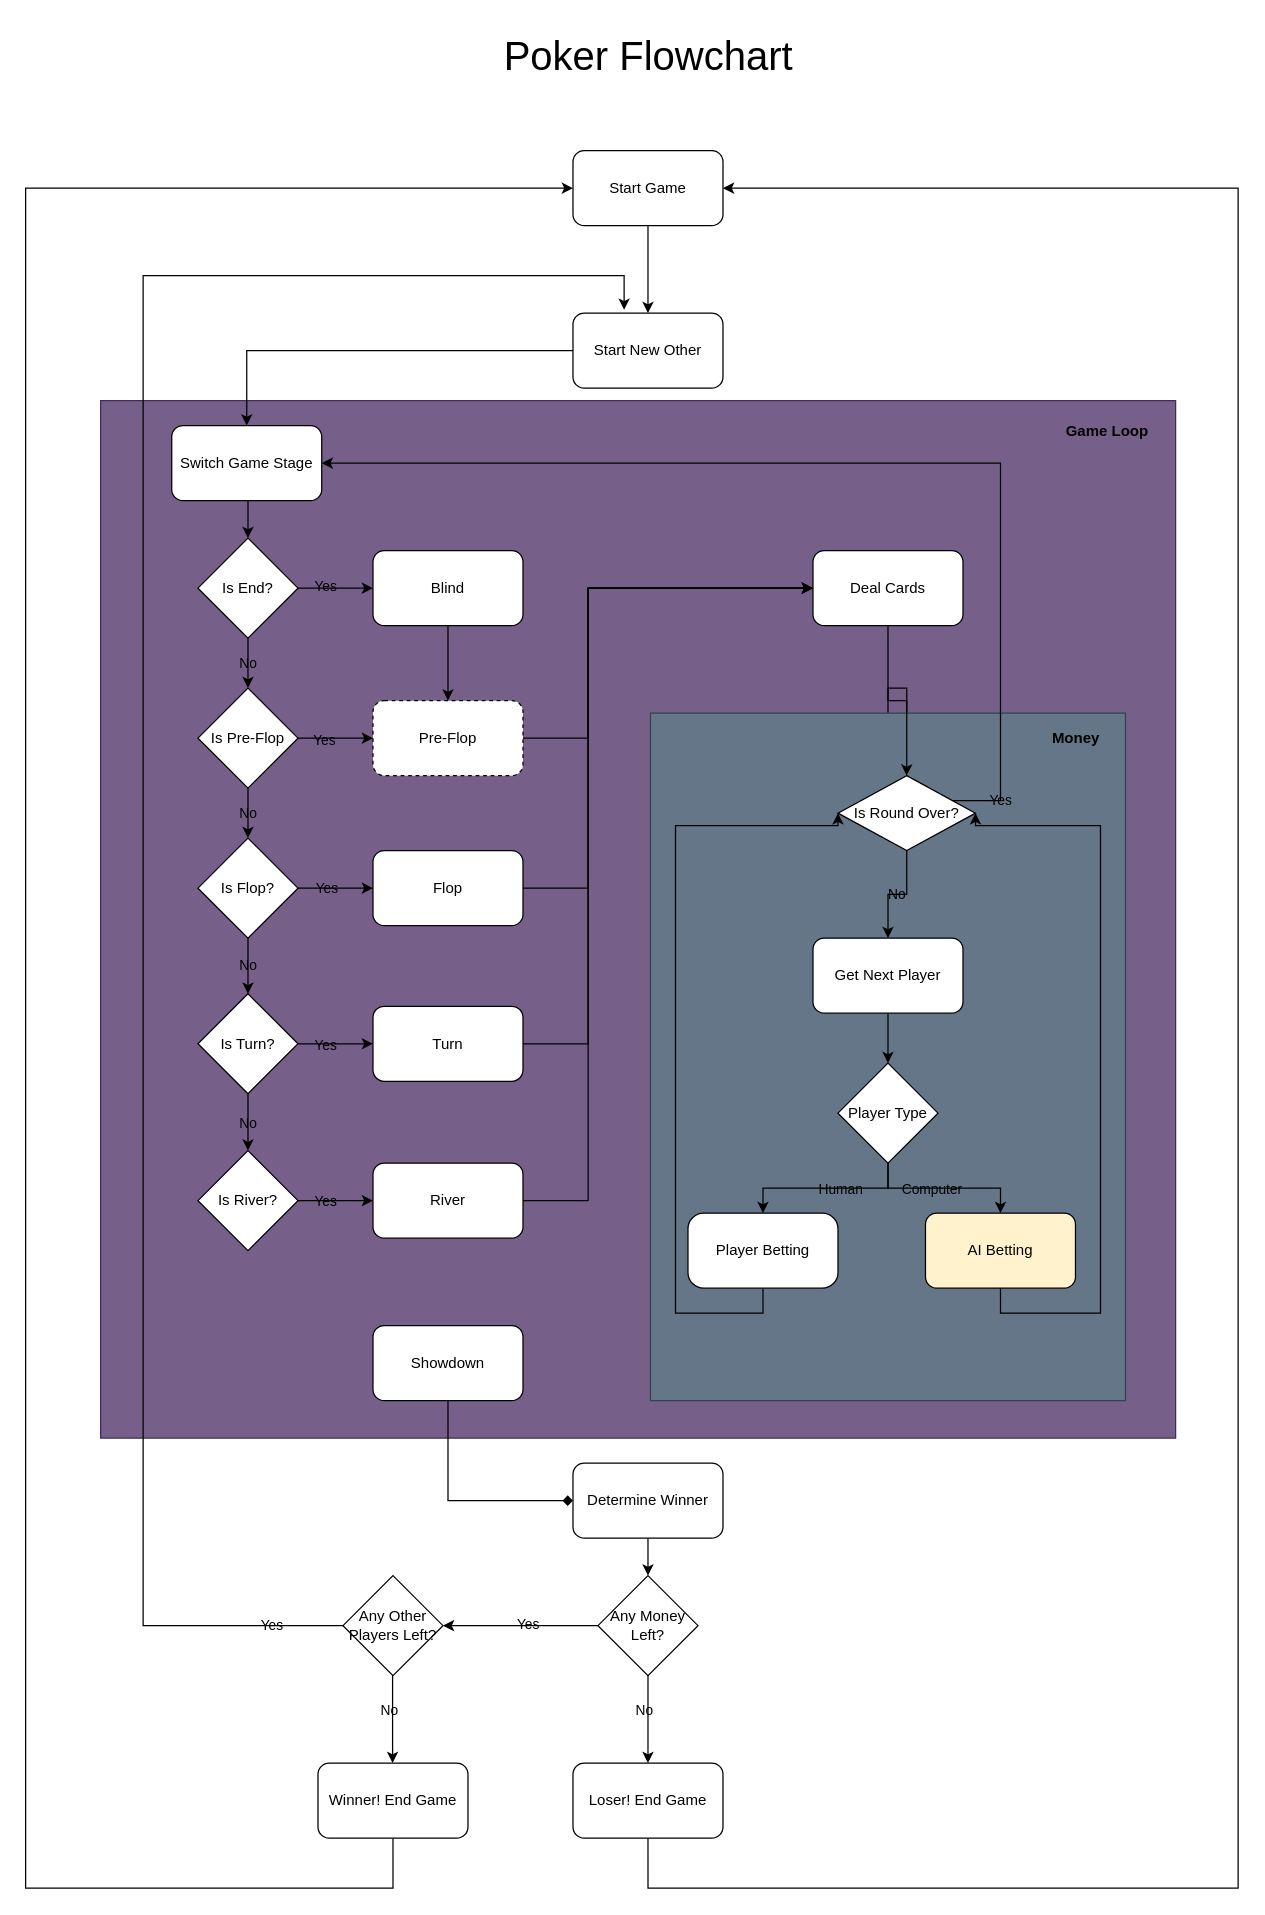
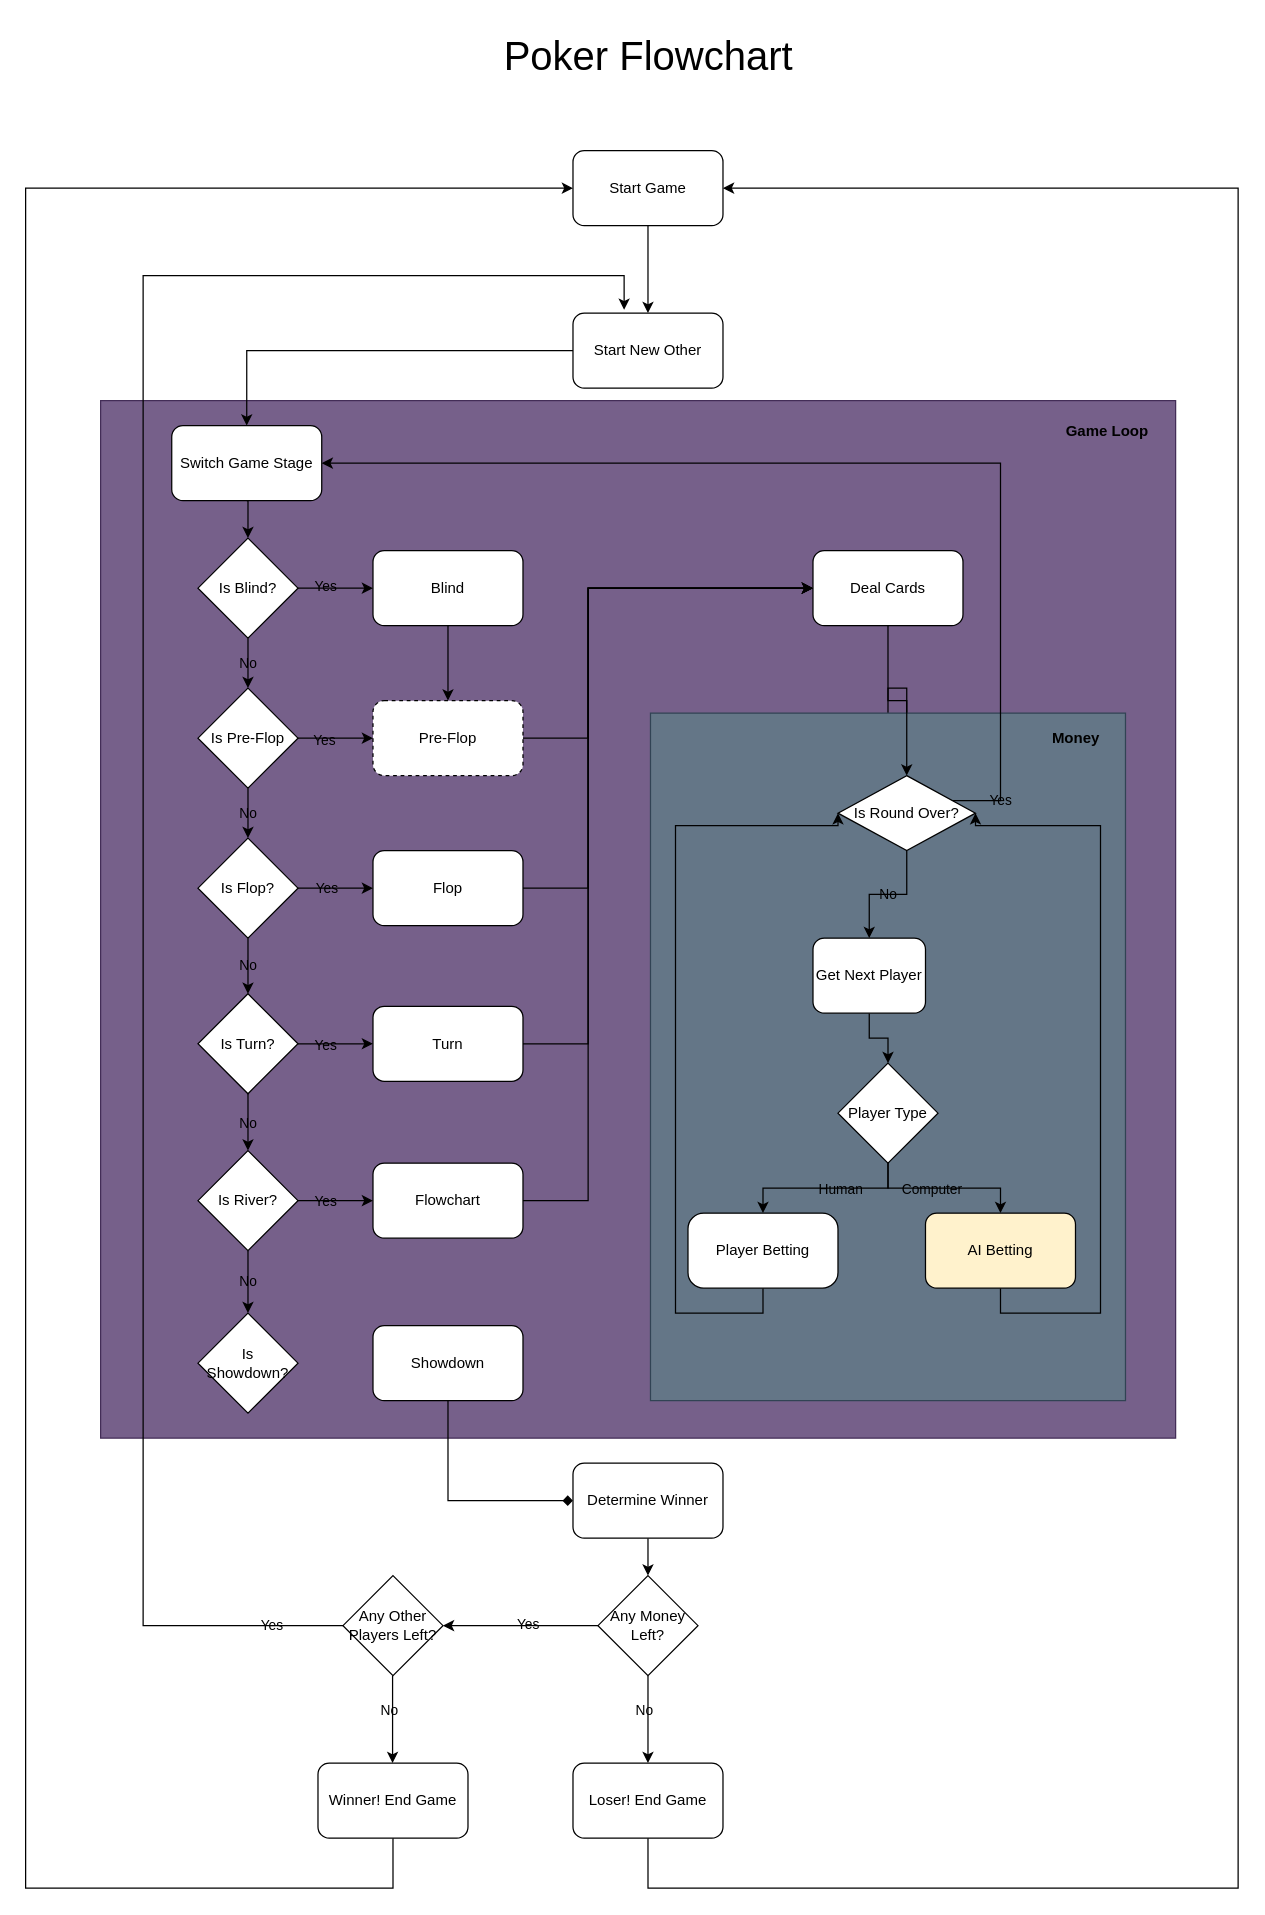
node "Is End?": label "Is End?" -> "Is Blind?"
node "Get Next Player": size 150x75 -> 113x75
node "River": label "River" -> "Flowchart"
edge "Is River?" -> "Is Showdown?": added, label "No"
node "Is Showdown?": added
